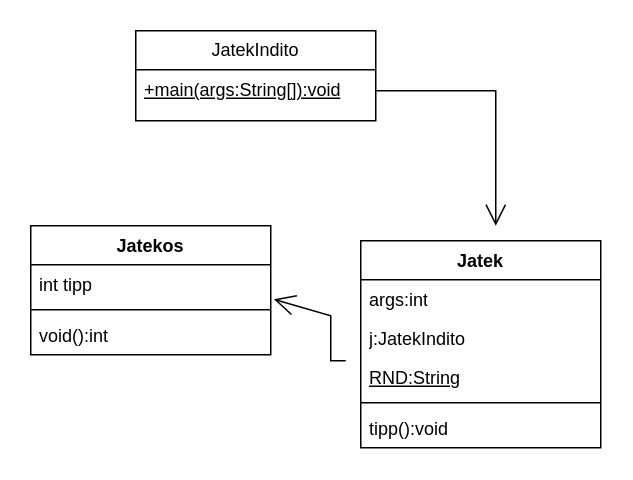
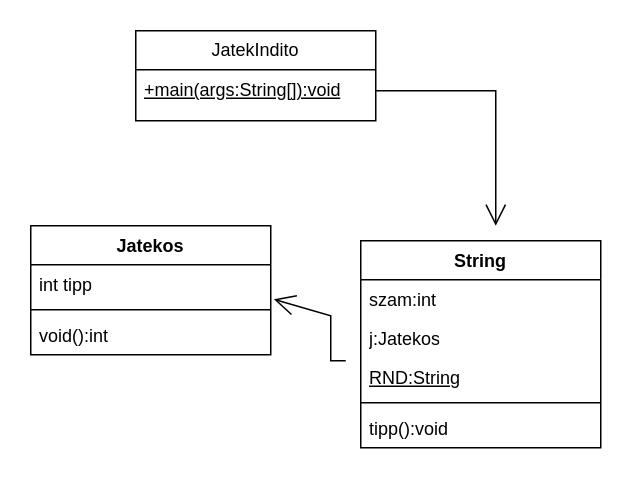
node "Jatek": label "Jatek" -> "String"
node "args:int": label "args:int" -> "szam:int"
node "j:JatekIndito": label "j:JatekIndito" -> "j:Jatekos"
